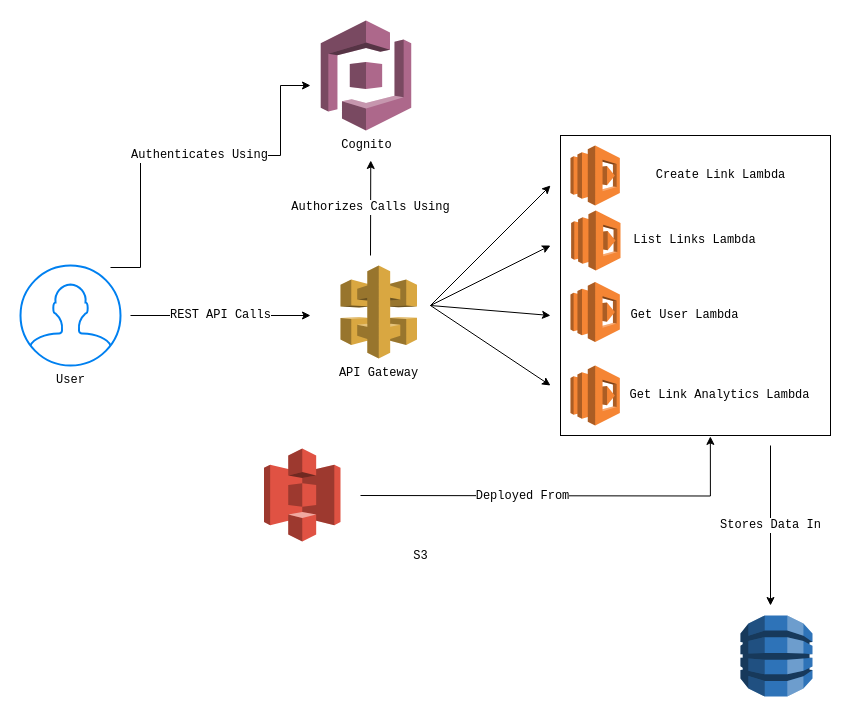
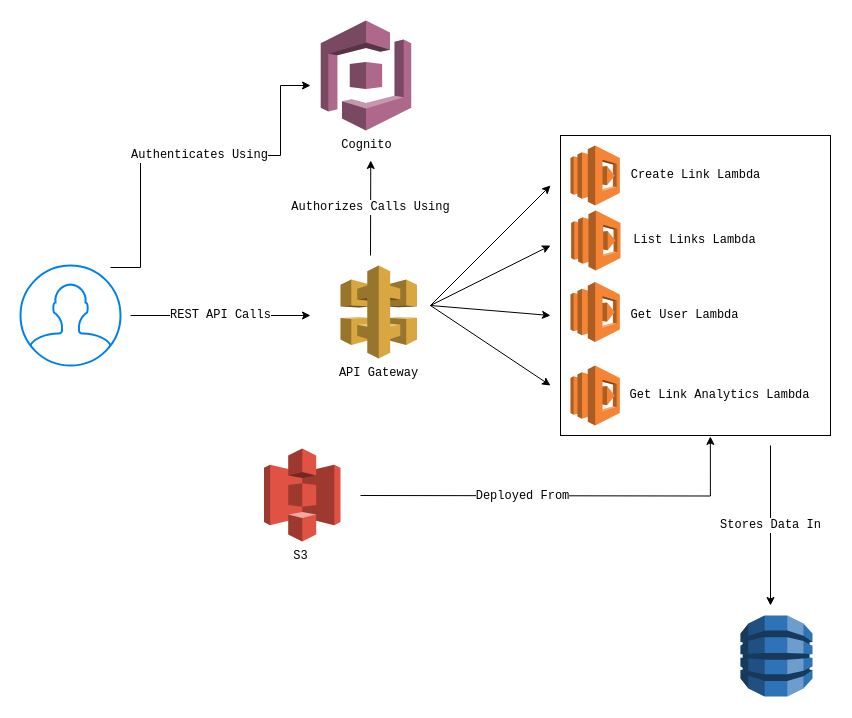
node "Create Link Lambda": moved (721, 176) -> (696, 176)
node "User": removed
node "S3": moved (421, 557) -> (301, 557)
